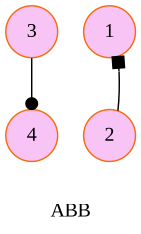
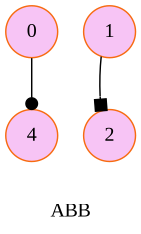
node "3": label "3" -> "0"
edge "2" -> "1": reversed
